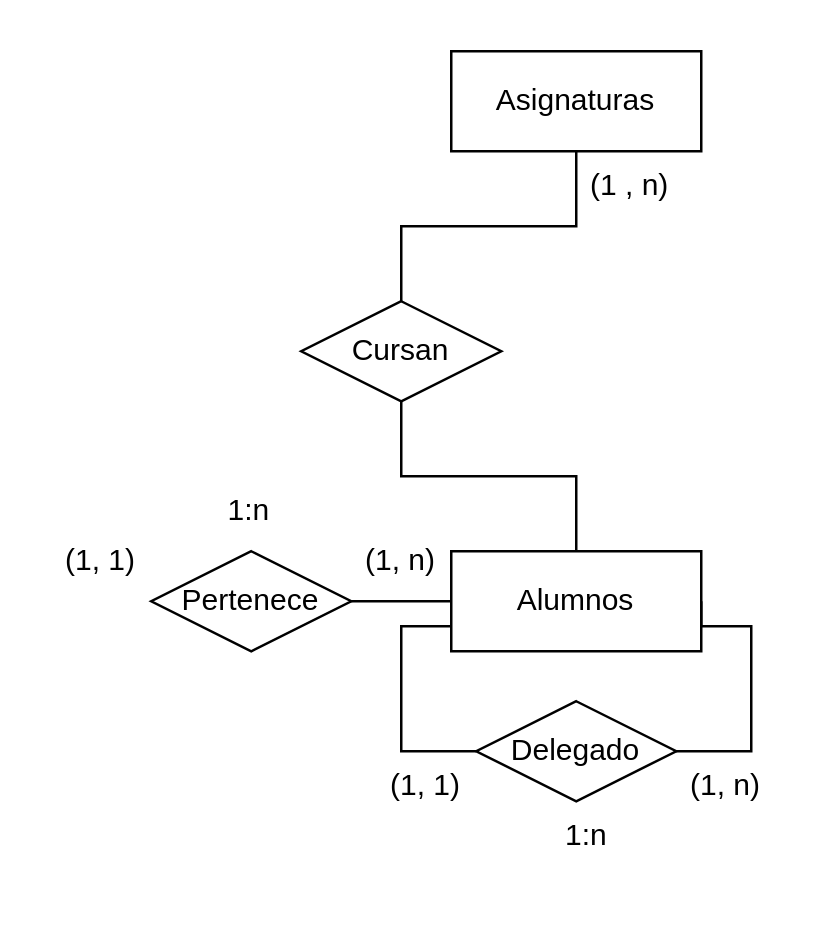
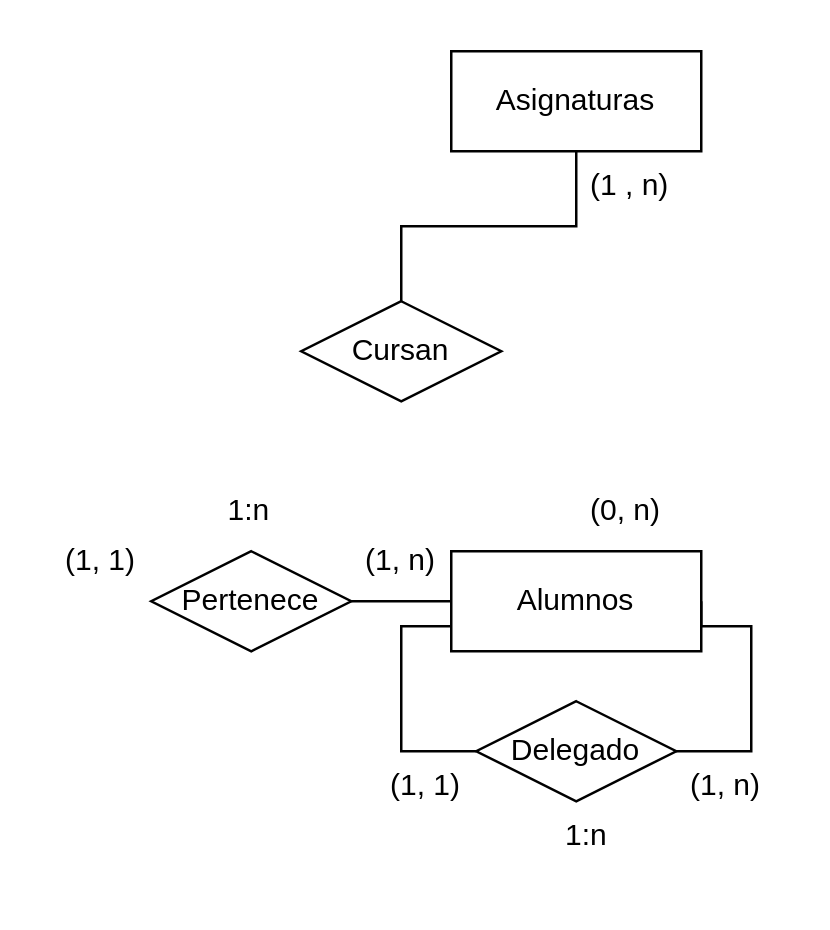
edge "Cursan" -- "Alumnos": removed
node "(0, n)": added
